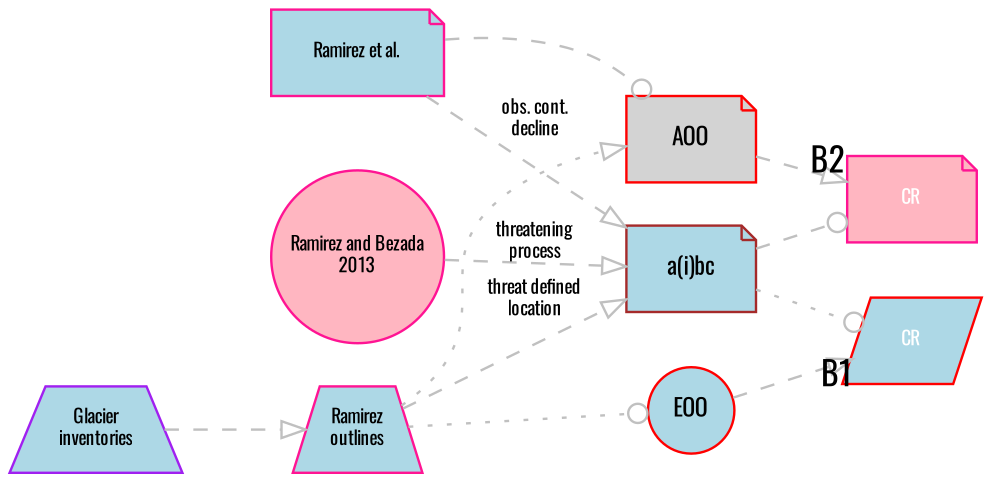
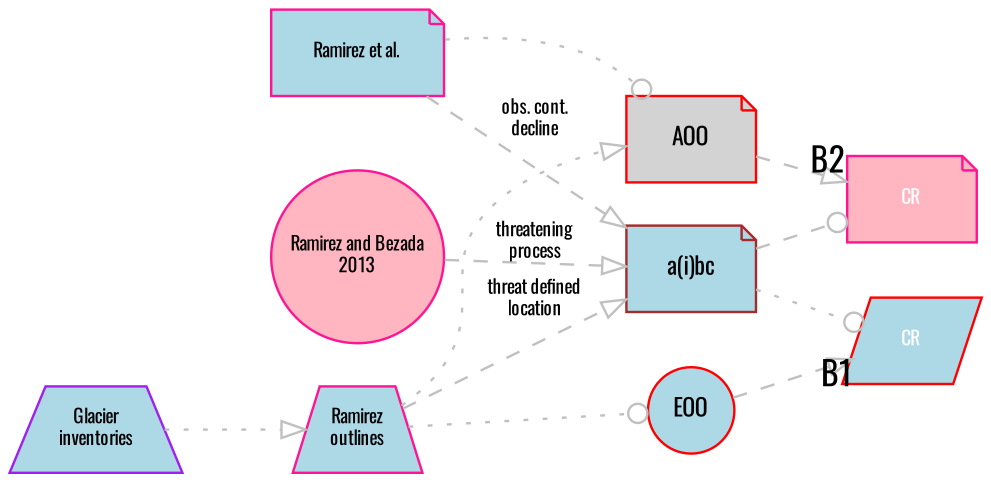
edge "Ramirez et al." -> "AOO": style dashed -> dotted
edge "Glacier inventories" -> "Ramirez outlines": style dashed -> dotted
